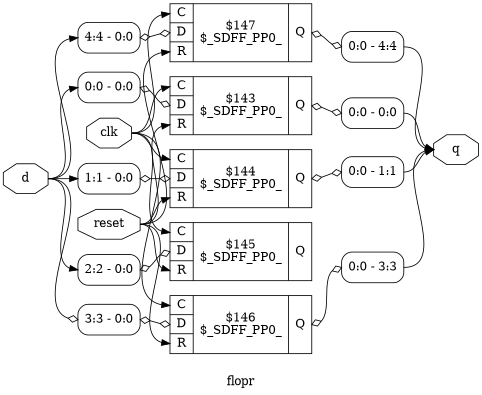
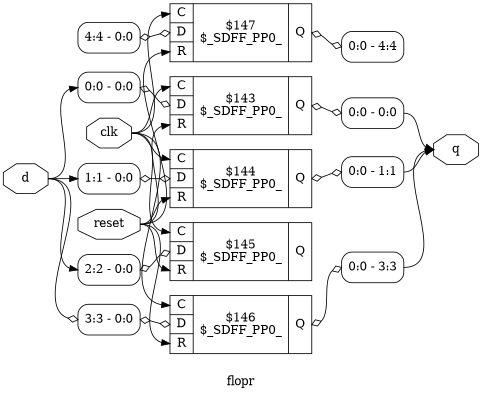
edge "0:0 - 4:4" -> "q": removed
edge "d" -> "4:4 - 0:0": removed
